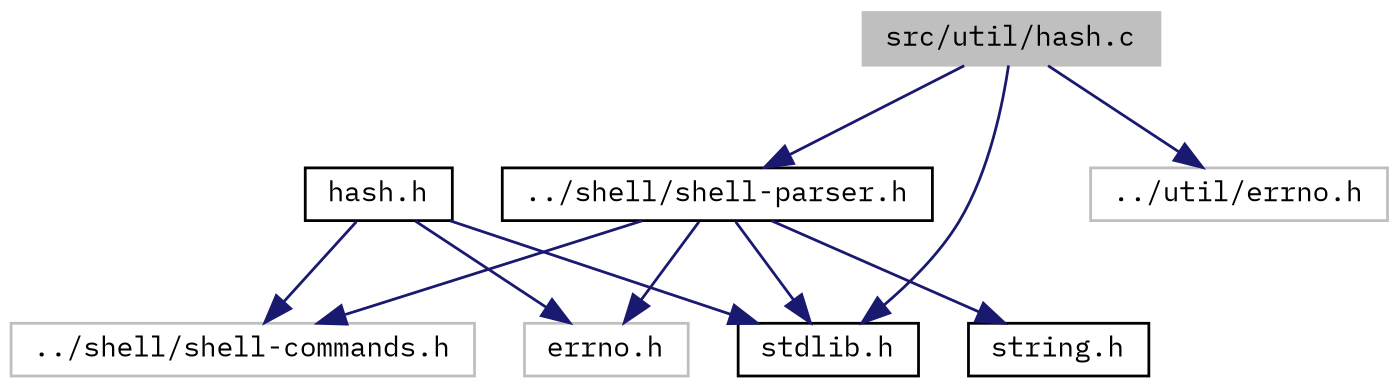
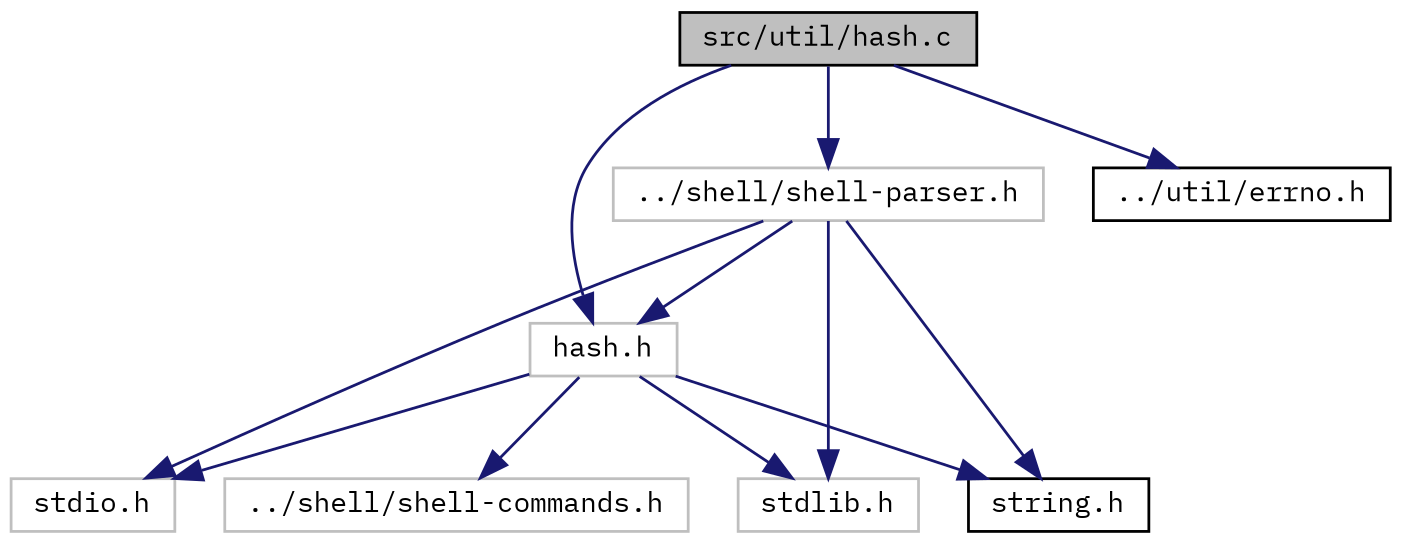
node "src/util/hash.c": color grey75 -> black
node "hash.h": color black -> grey75
node "../shell/shell-parser.h": color black -> grey75
node "../util/errno.h": color grey75 -> black
edge "src/util/hash.c" -> "stdlib.h": now "src/util/hash.c" -> "hash.h"
edge "../shell/shell-parser.h" -> "../shell/shell-commands.h": now "../shell/shell-parser.h" -> "hash.h"
node "errno.h": label "errno.h" -> "stdio.h"
node "stdlib.h": color black -> grey75
edge "hash.h" -> "string.h": added
